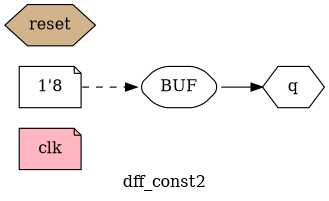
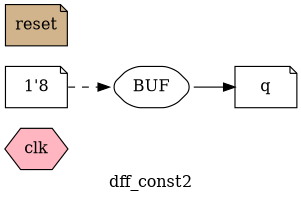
node "reset": shape hexagon -> note
node "q": shape hexagon -> note
node "clk": shape note -> hexagon
